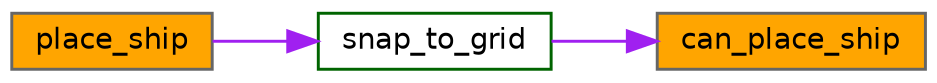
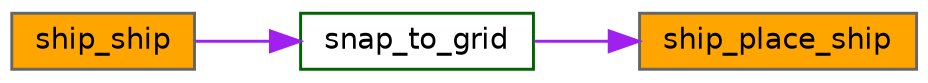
node "place_ship": label "place_ship" -> "ship_ship"
node "can_place_ship": label "can_place_ship" -> "ship_place_ship"
